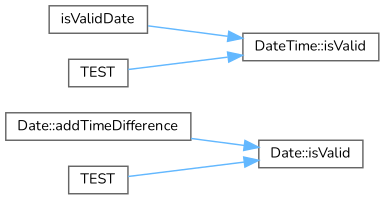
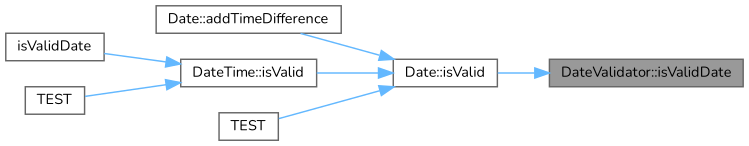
edge "DateTime::isValid" -> "Date::isValid": added
node "DateValidator::isValidDate": added
